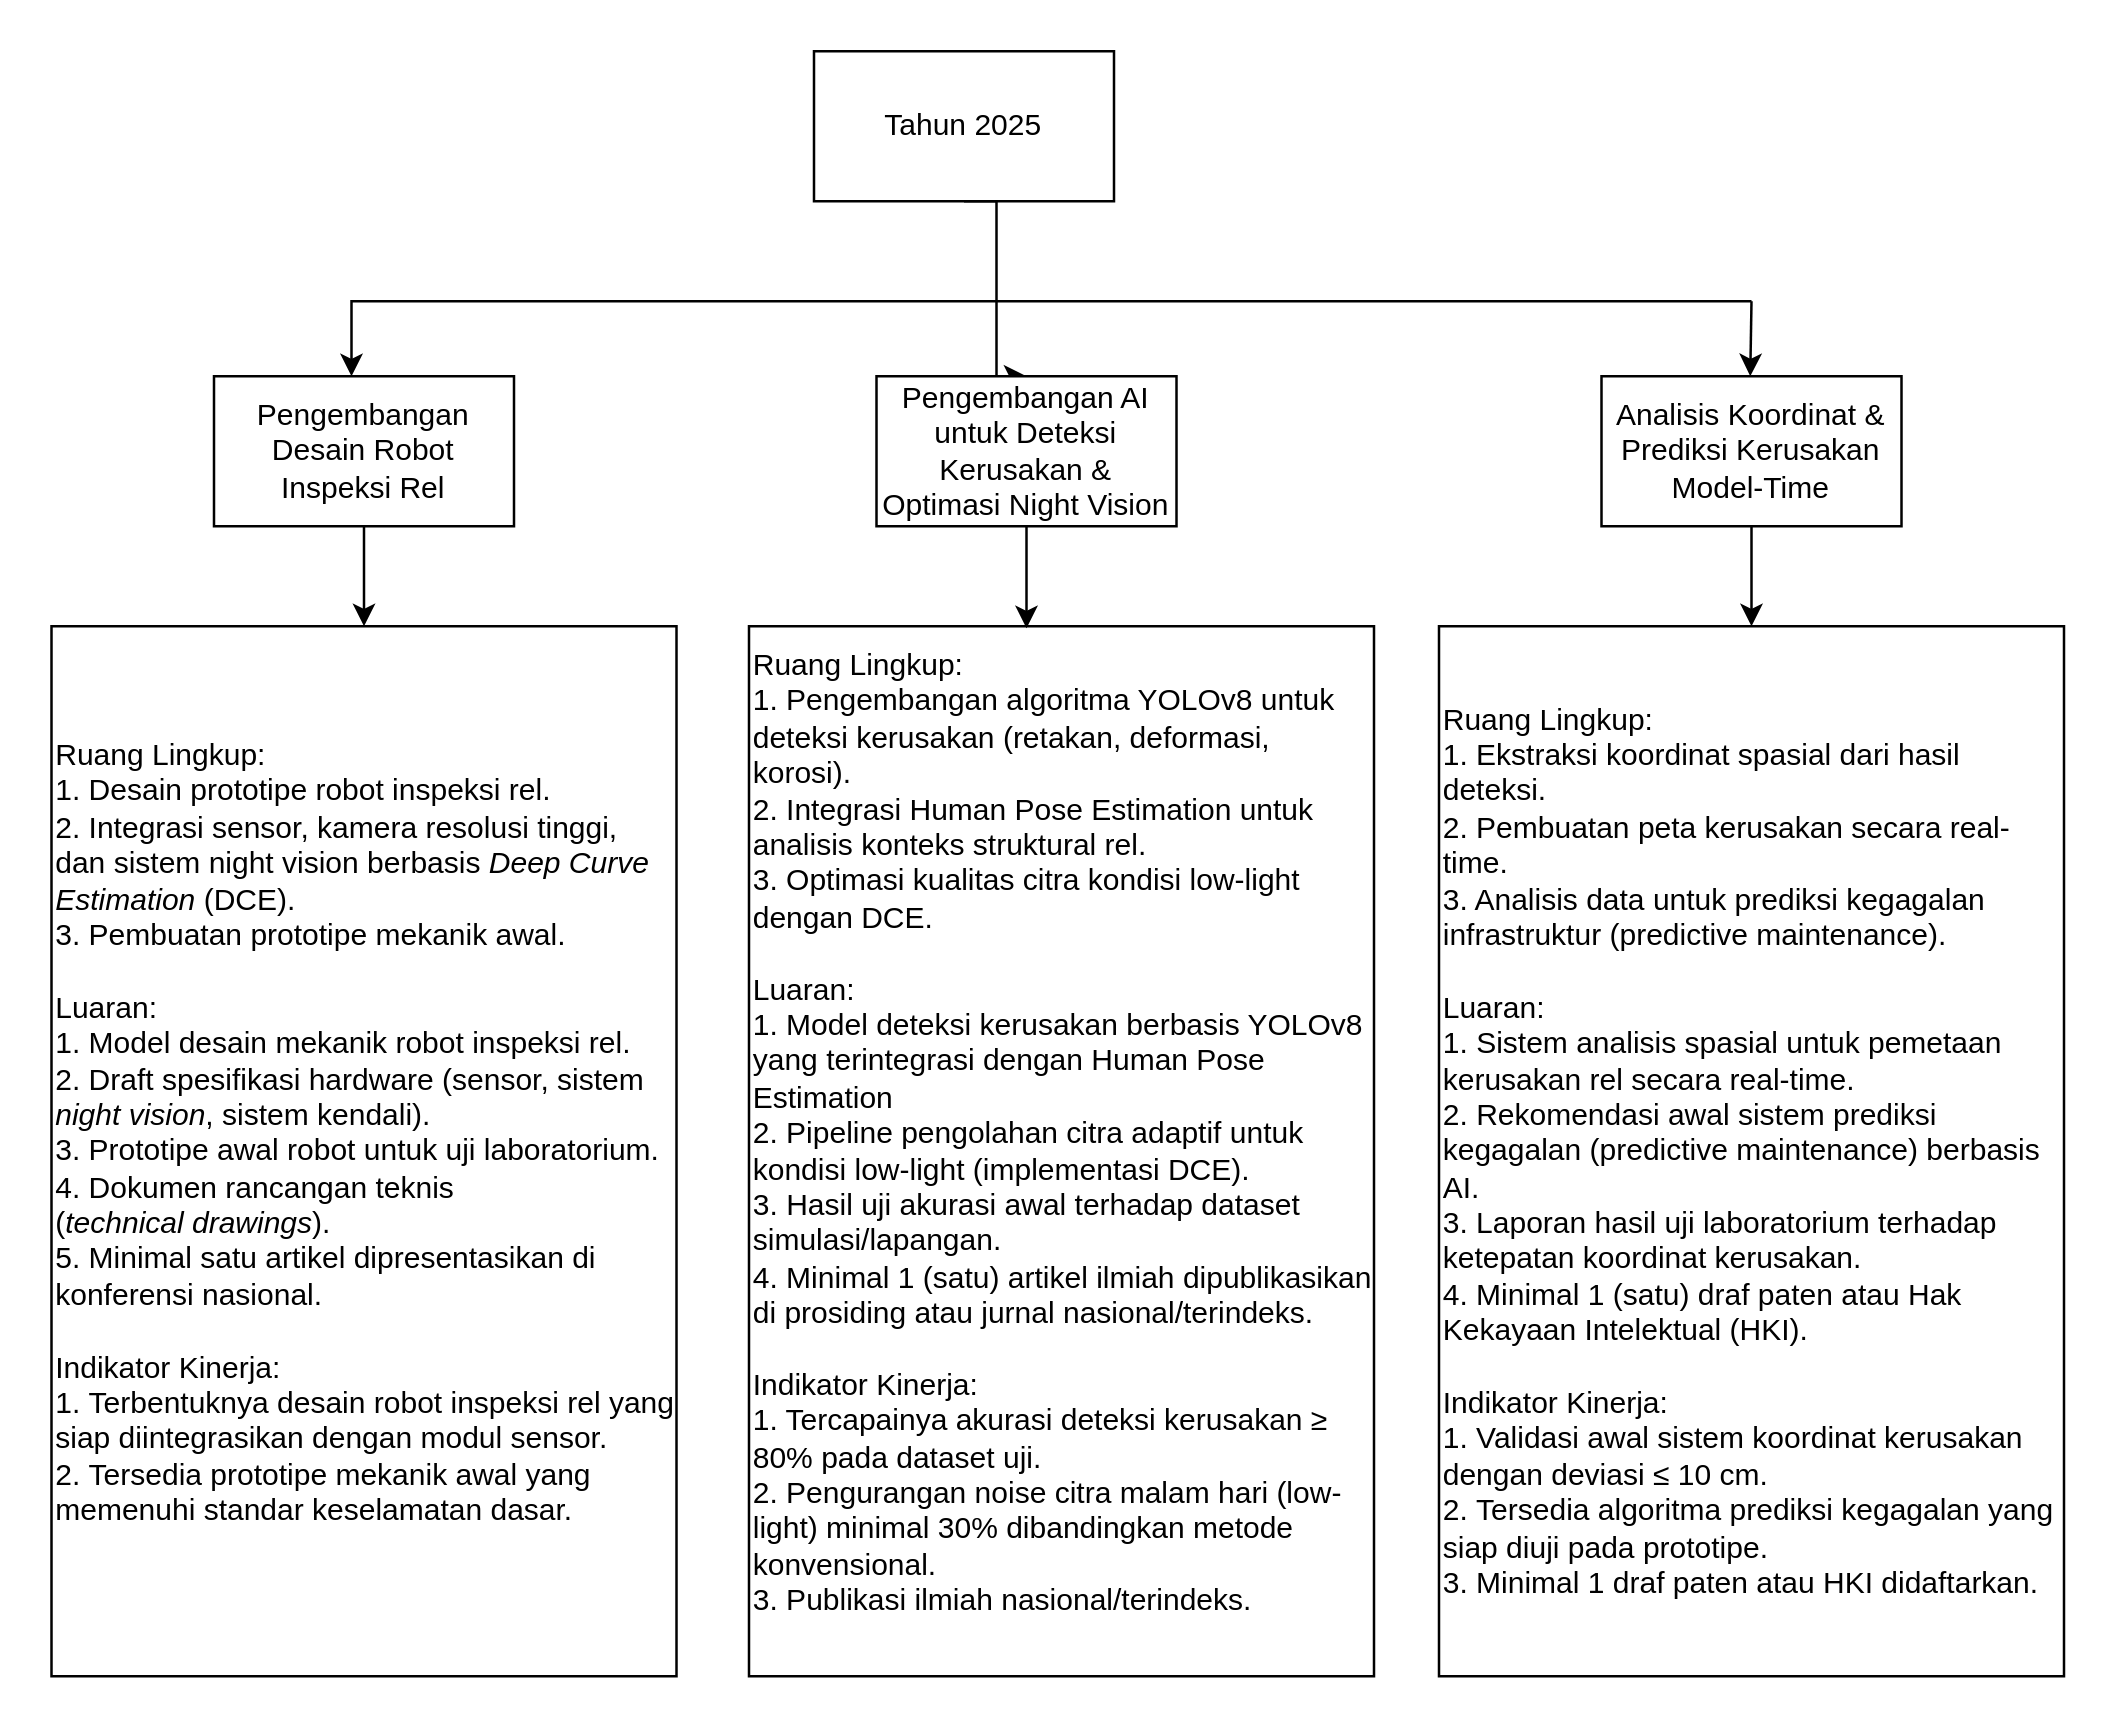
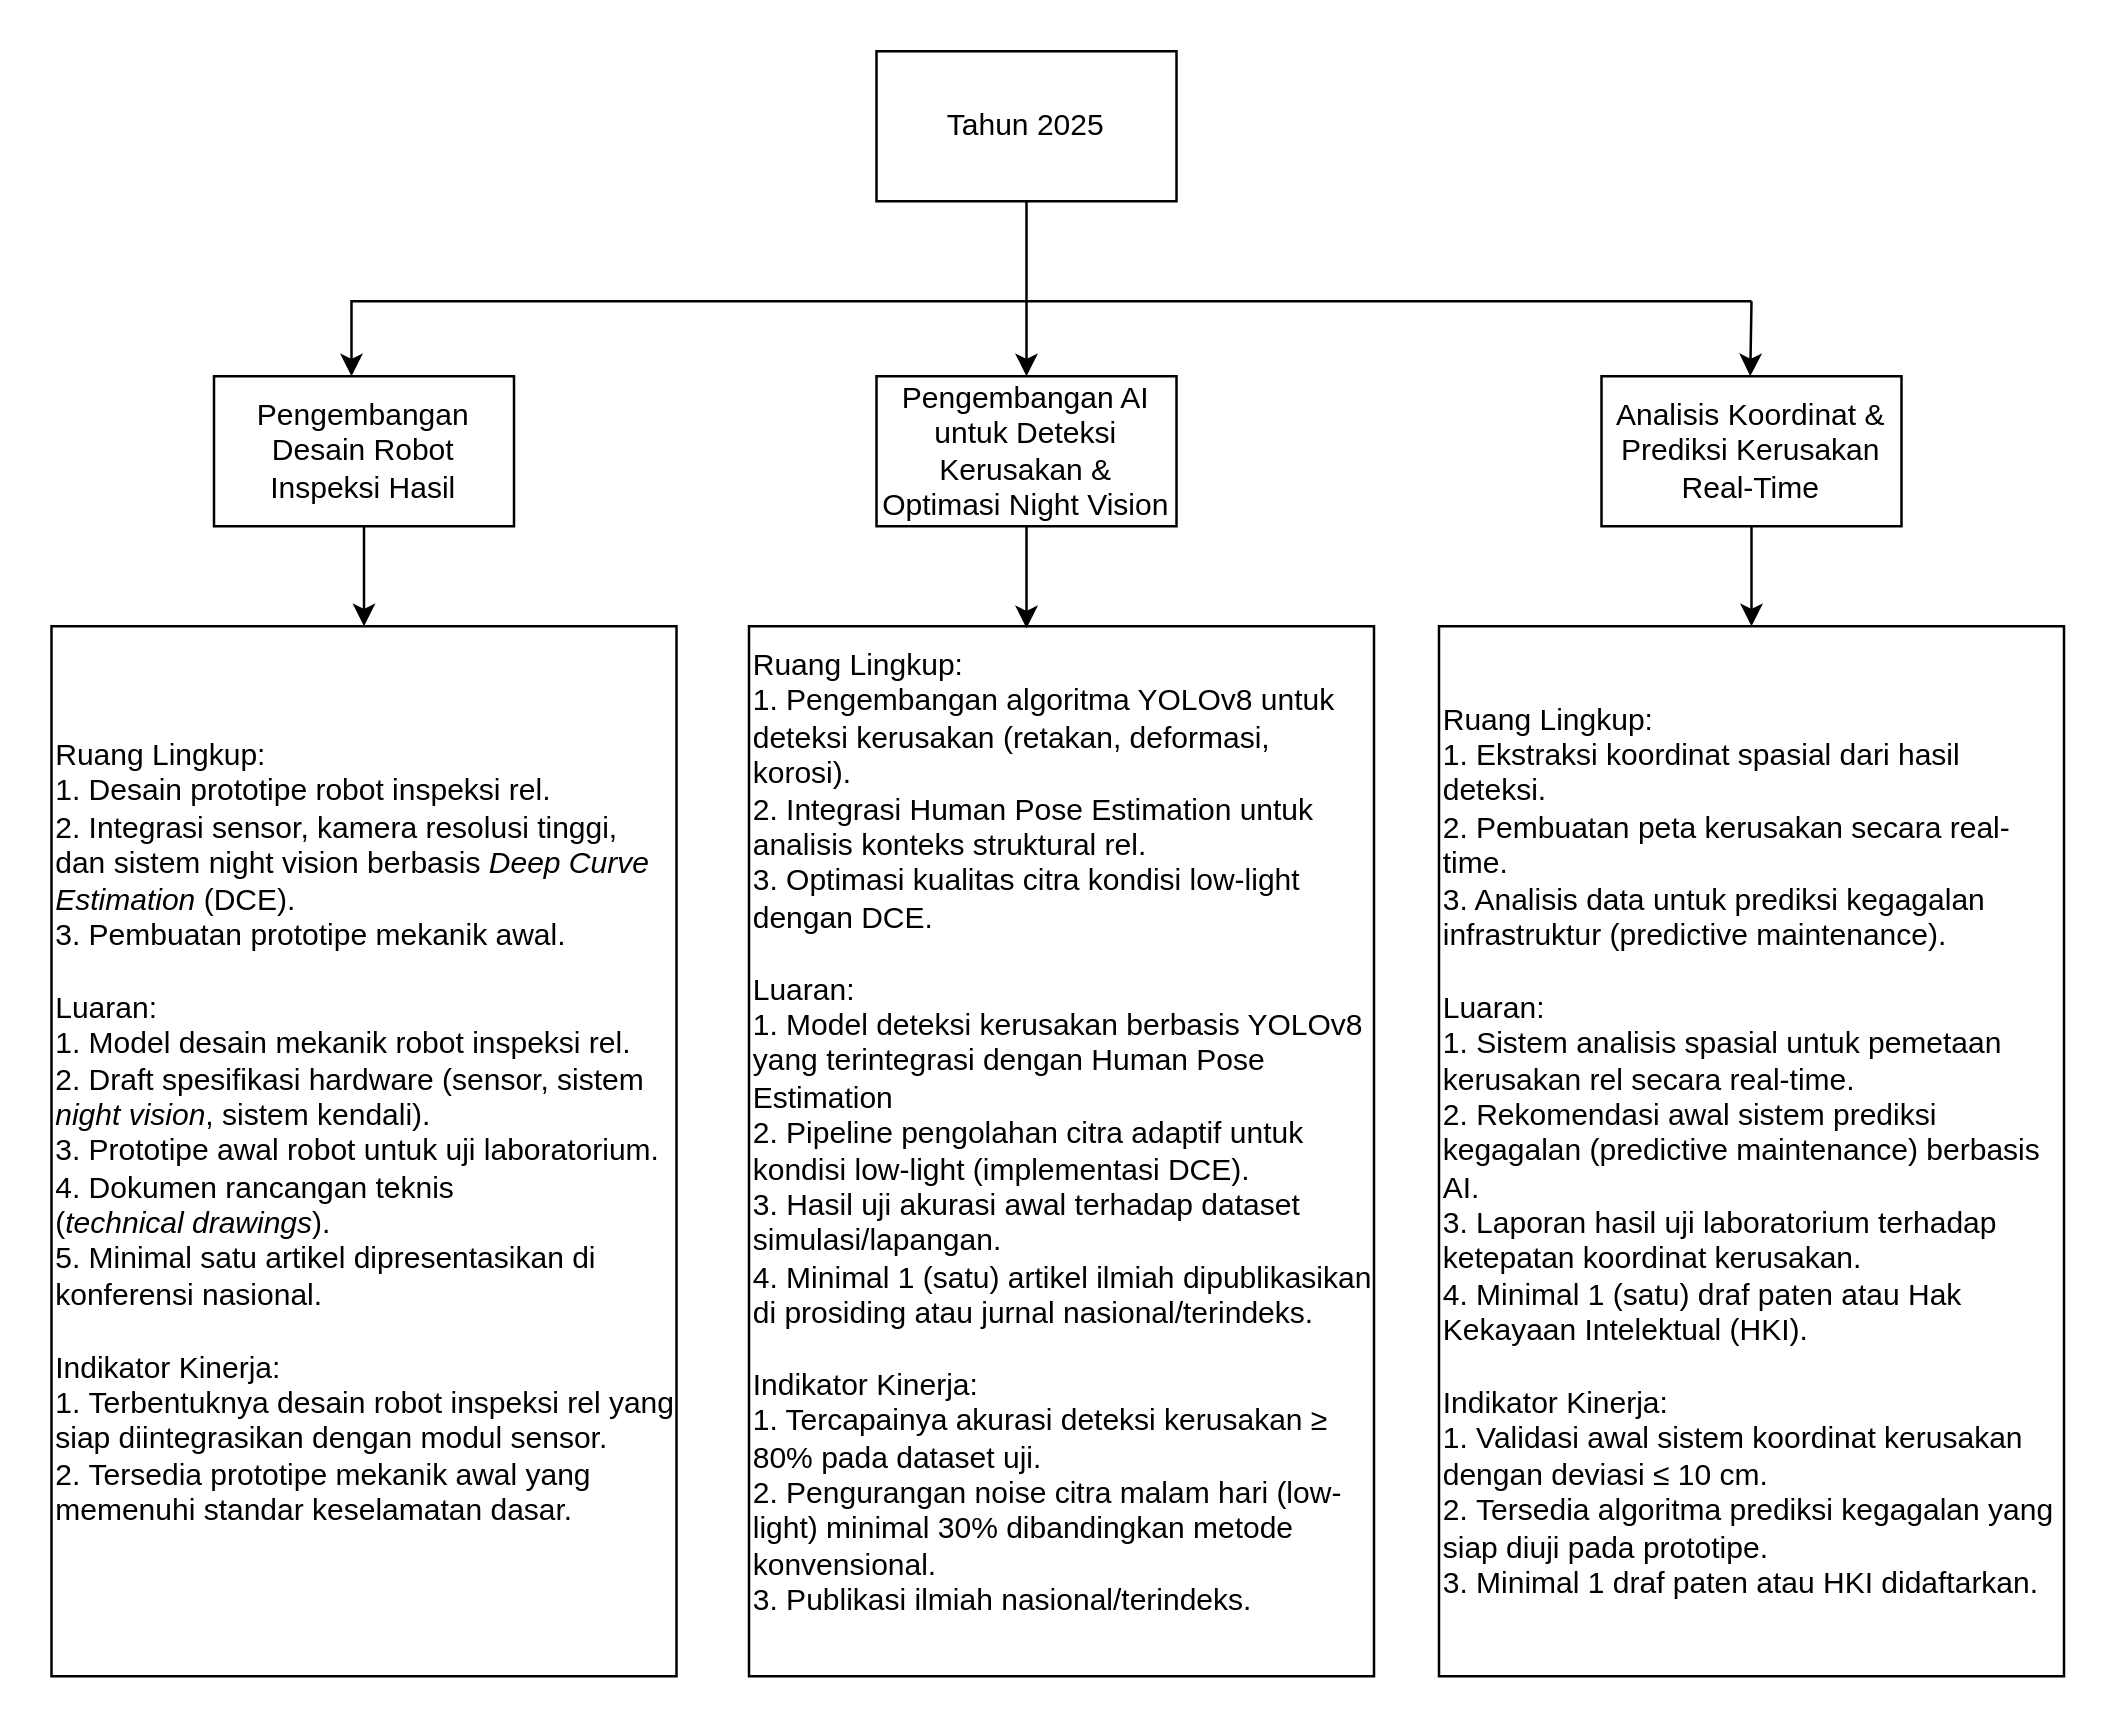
node "Tahun 2025": moved (964, 126) -> (1026, 126)
node "Pengembangan Desain Robot Inspeksi Rel": label "Pengembangan Desain Robot Inspeksi Rel" -> "Pengembangan Desain Robot Inspeksi Hasil"
node "Analisis Koordinat & Prediksi Kerusakan Model-Time": label "Analisis Koordinat & Prediksi Kerusakan Model-Time" -> "Analisis Koordinat & Prediksi Kerusakan Real-Time"
